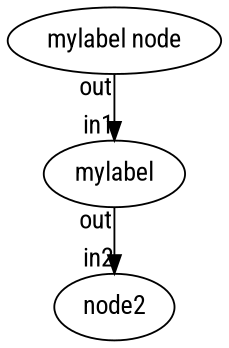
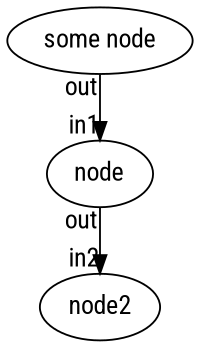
node "mylabel node": label "mylabel node" -> "some node"
node "mylabel": label "mylabel" -> "node"
